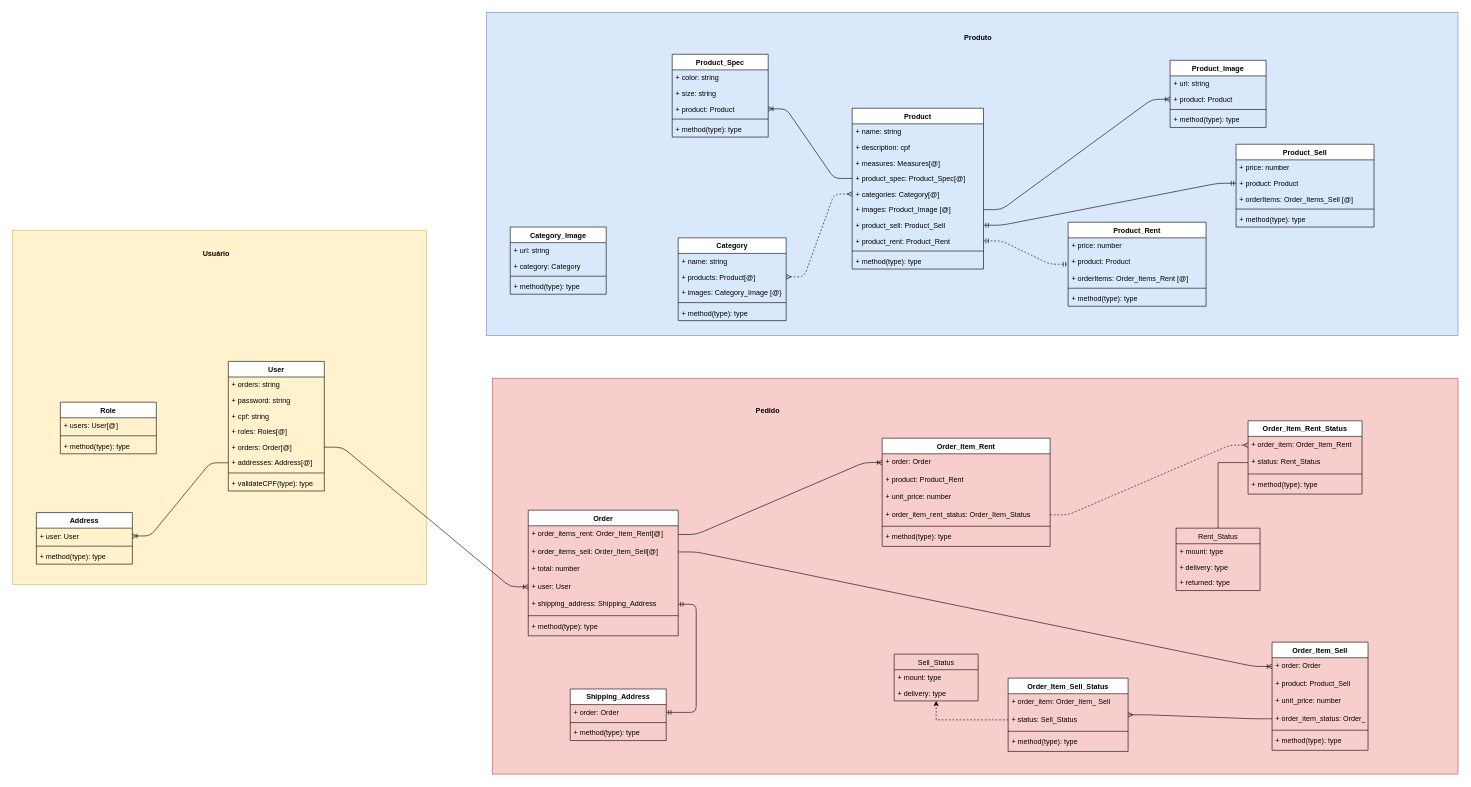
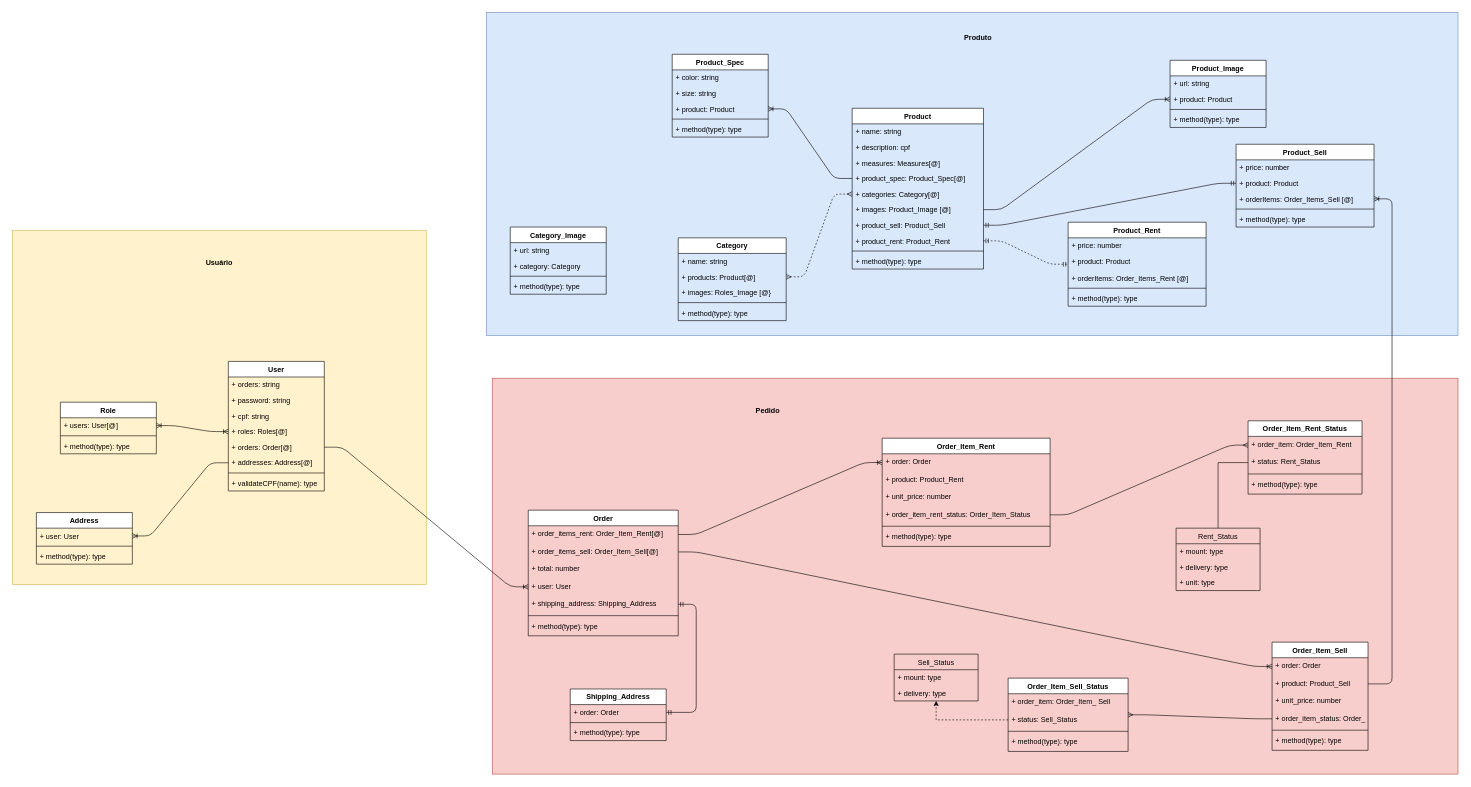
edge "+ product: Product_Sell" -> "+ orderItems: Order_Items_Sell [@]": added
node "Usuário": moved (216, 253) -> (219, 262)
node "+ images: Category_Image [@}": label "+ images: Category_Image [@}" -> "+ images: Roles_Image [@}"
edge "+ users: User[@]" -- "+ roles: Roles[@]": added
edge "+ order_item_rent_status: Order_Item_Status" -> "+ order_item: Order_Item_Rent": style dashed -> solid
node "+ validateCPF(type): type": label "+ validateCPF(type): type" -> "+ validateCPF(name): type"
node "+ returned: type": label "+ returned: type" -> "+ unit: type"
